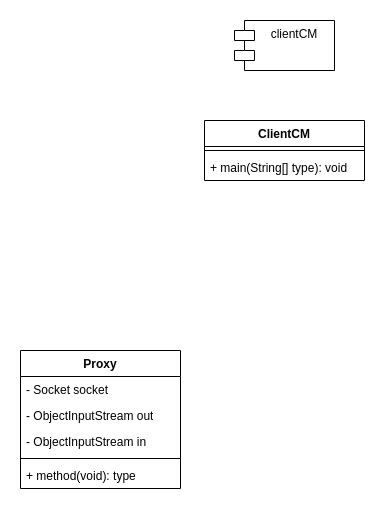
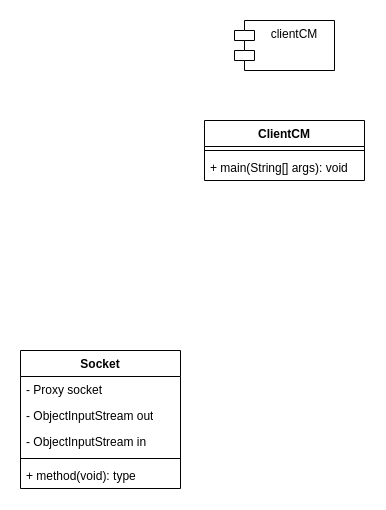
node "+ main(String[] type): void": label "+ main(String[] type): void" -> "+ main(String[] args): void"
node "Proxy": label "Proxy" -> "Socket"
node "- Socket socket": label "- Socket socket" -> "- Proxy socket"
